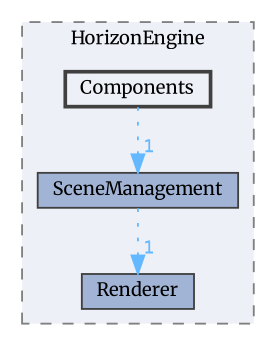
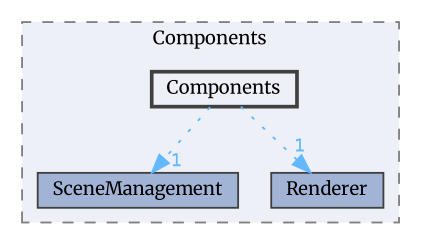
cluster "HorizonEngine": label "HorizonEngine" -> "Components"
edge "SceneManagement" -> "Renderer": now "Components" -> "Renderer"
